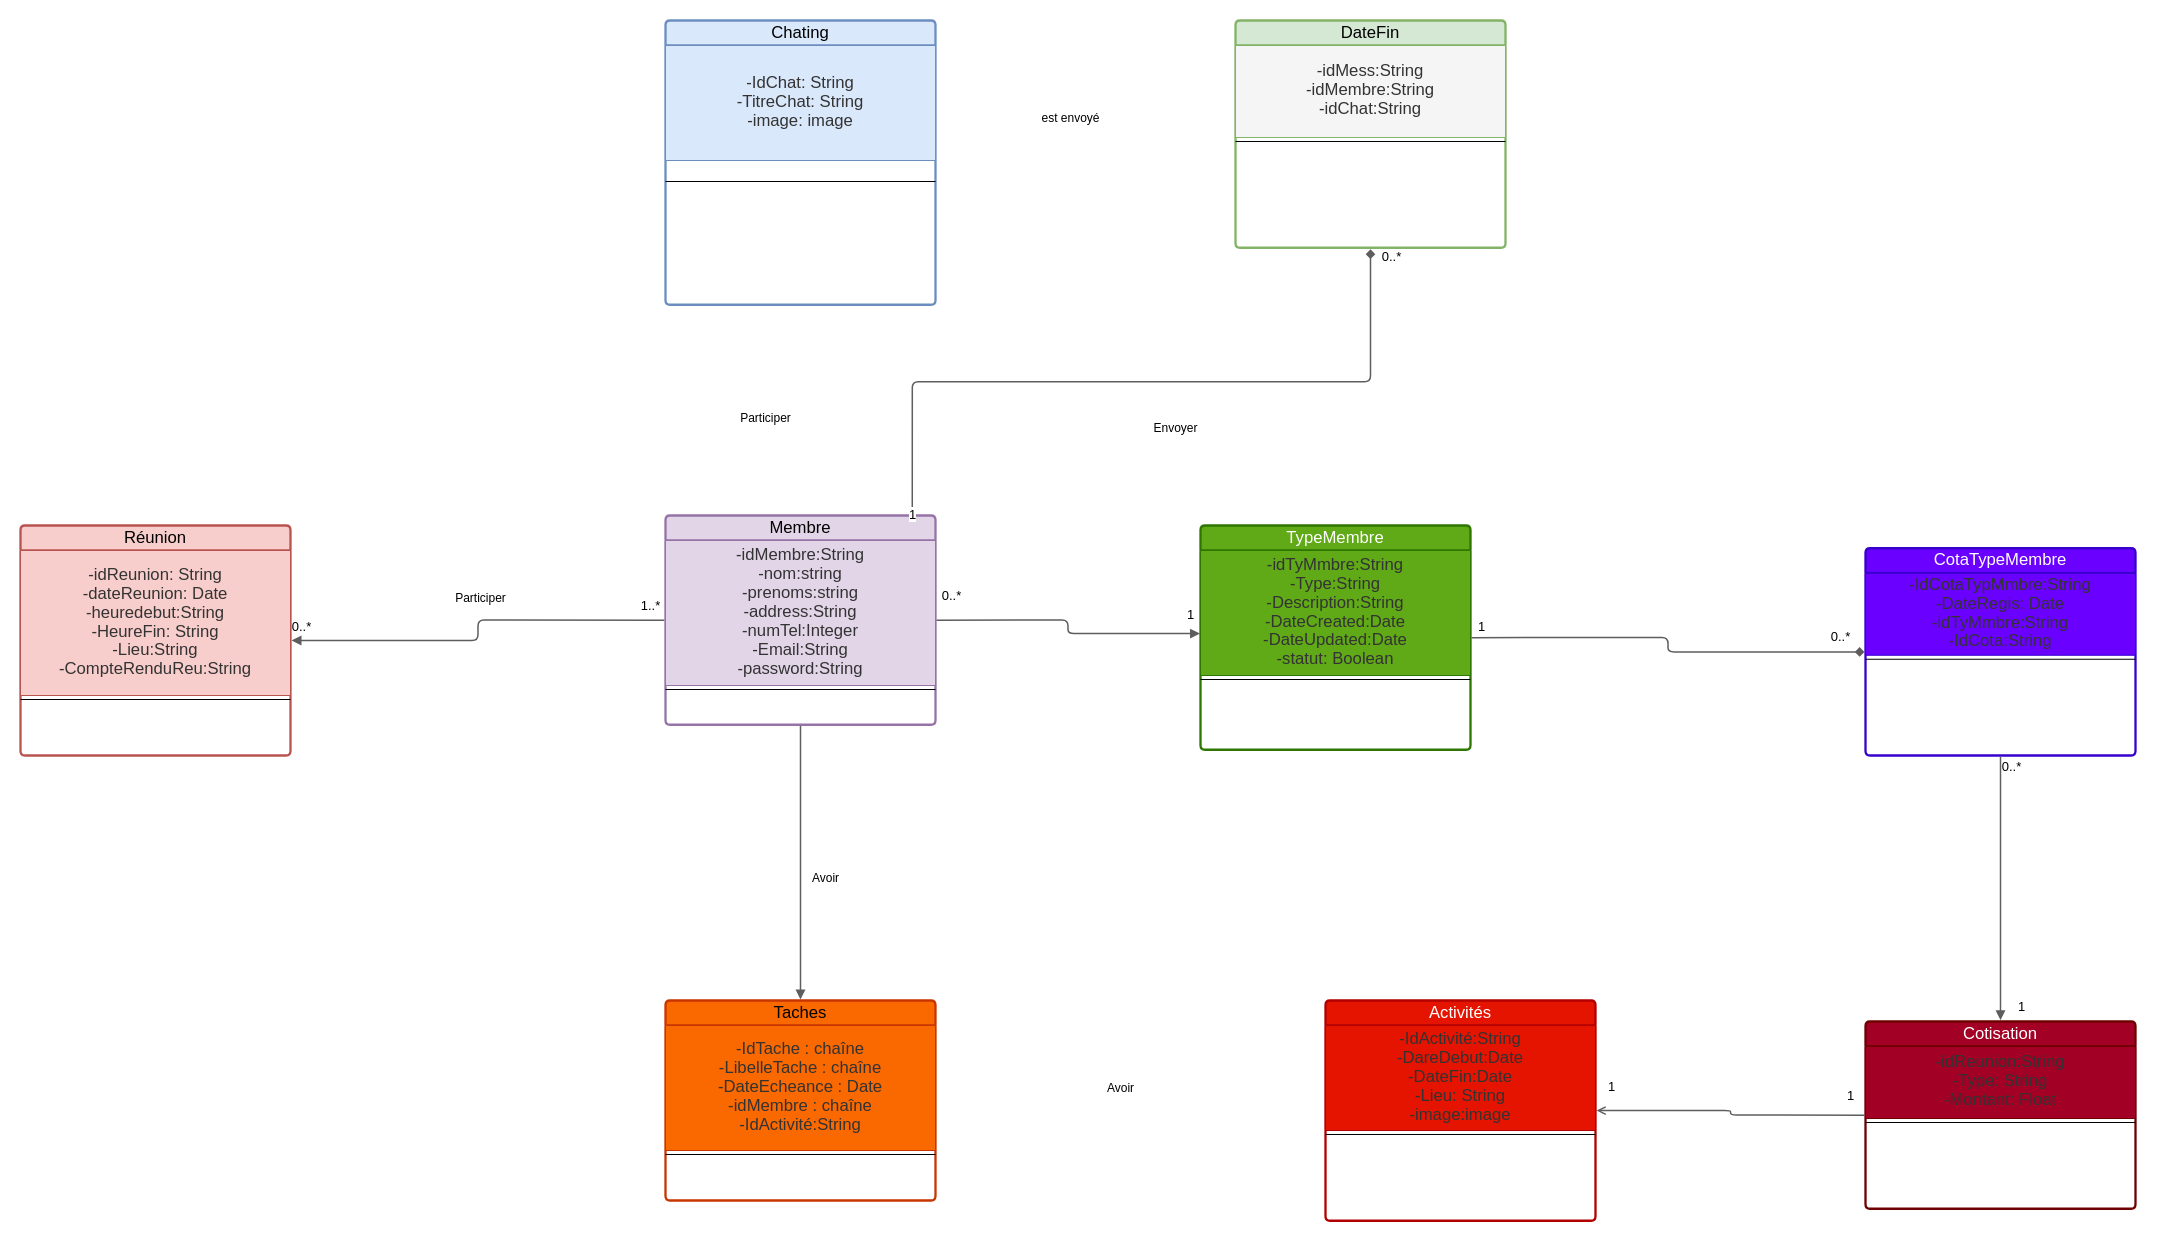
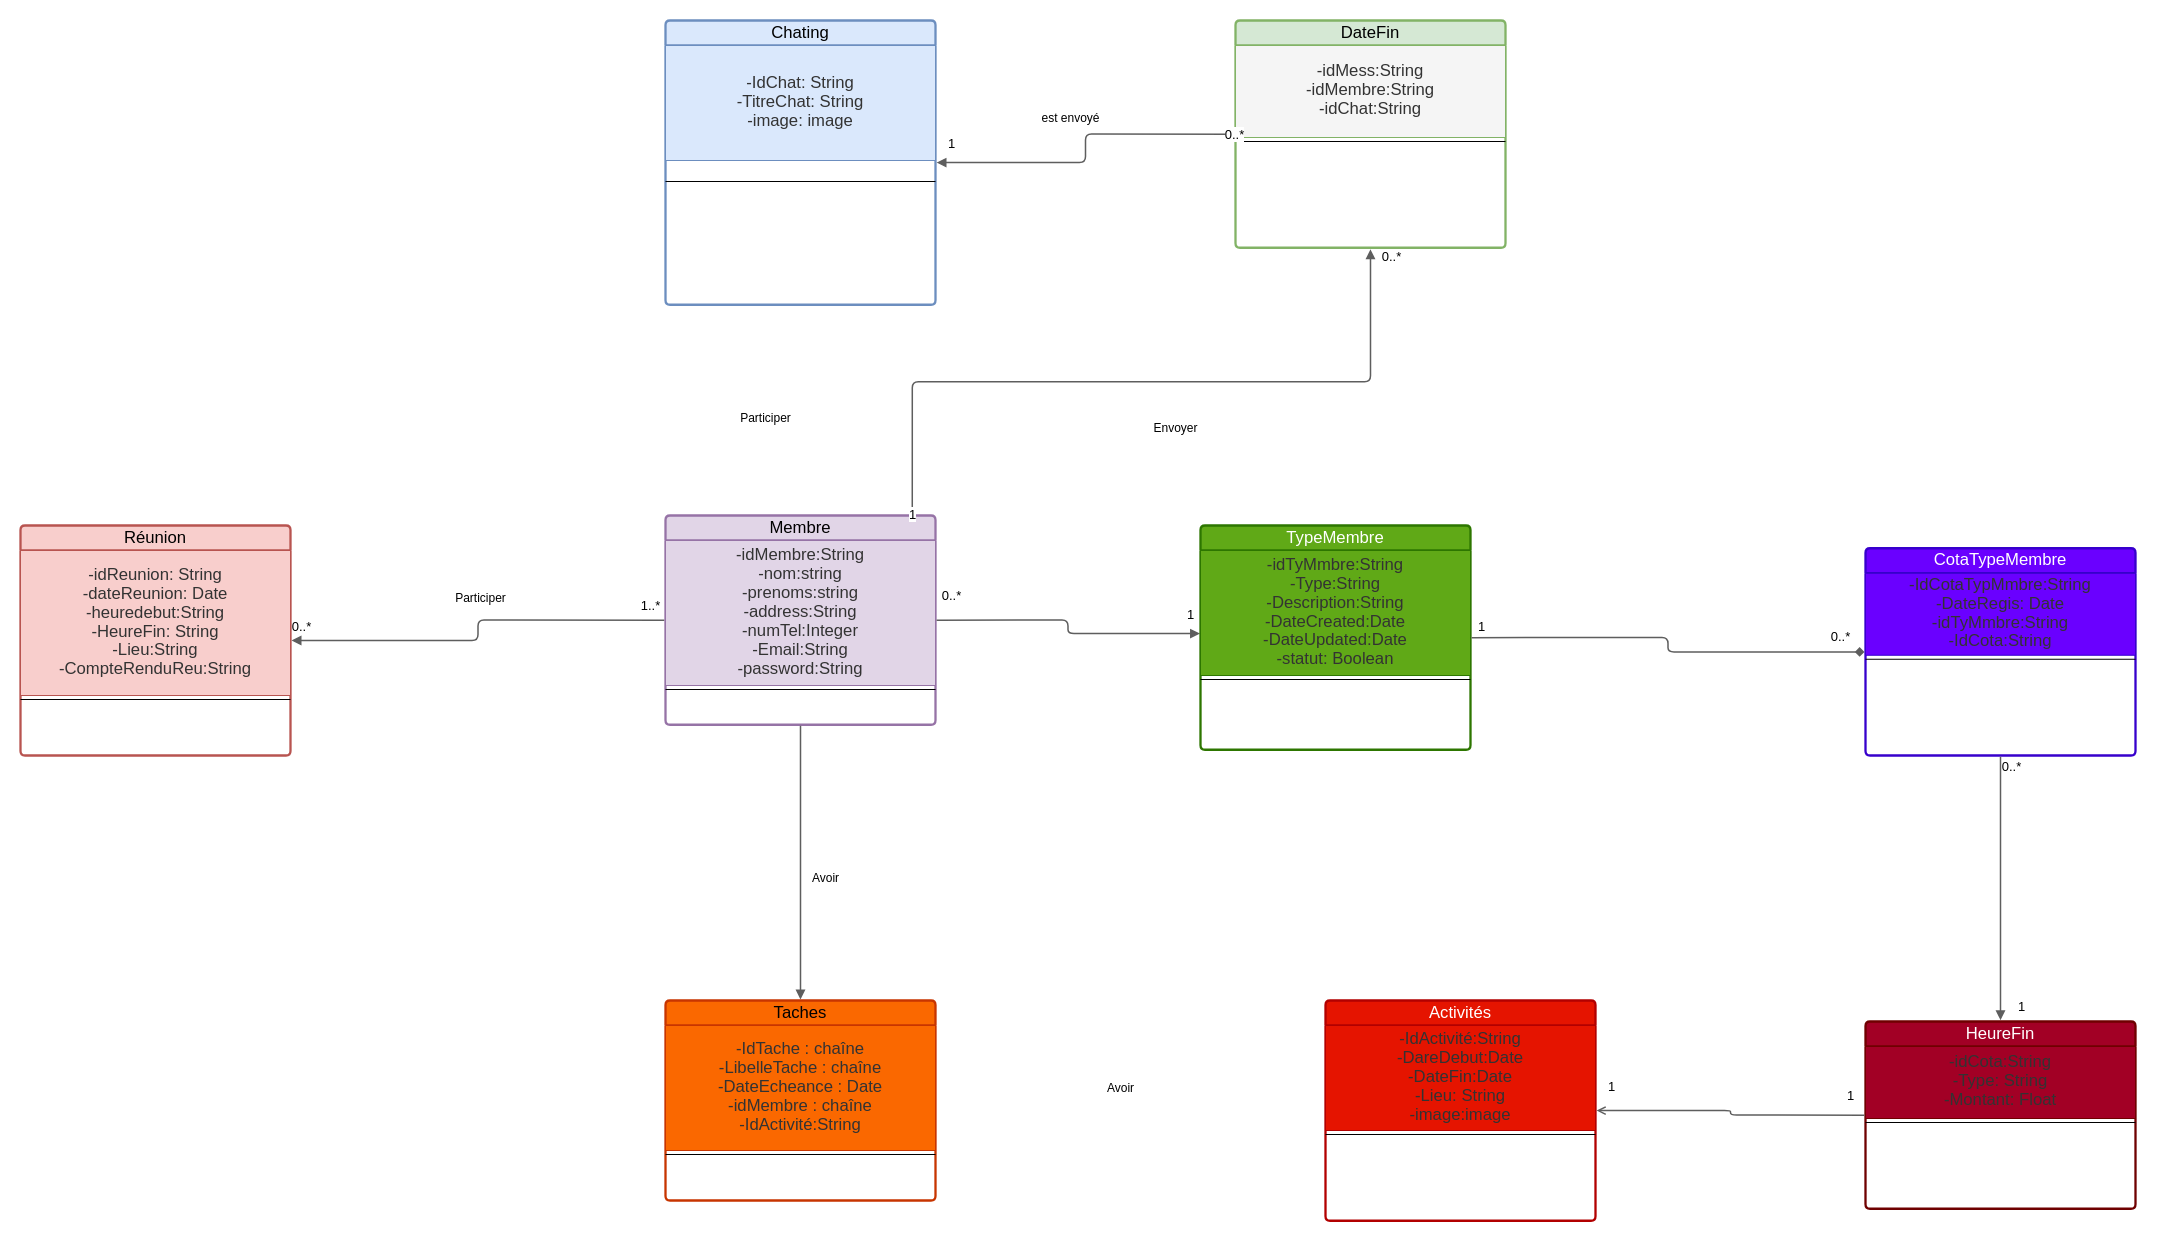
edge "DateFin" -> "Chating": added, labels "0..*", "1"
edge "Membre" -> "DateFin": arrowhead diamond -> block
node "Cotisation": label "Cotisation" -> "HeureFin"
node "-idReunion:String -Type: String -Montant: Float": label "-idReunion:String -Type: String -Montant: Float" -> "-idCota:String -Type: String -Montant: Float"
